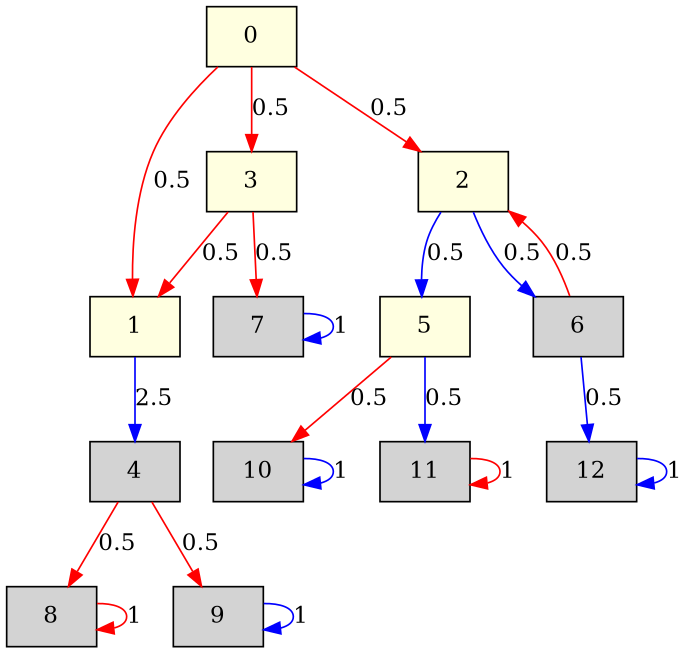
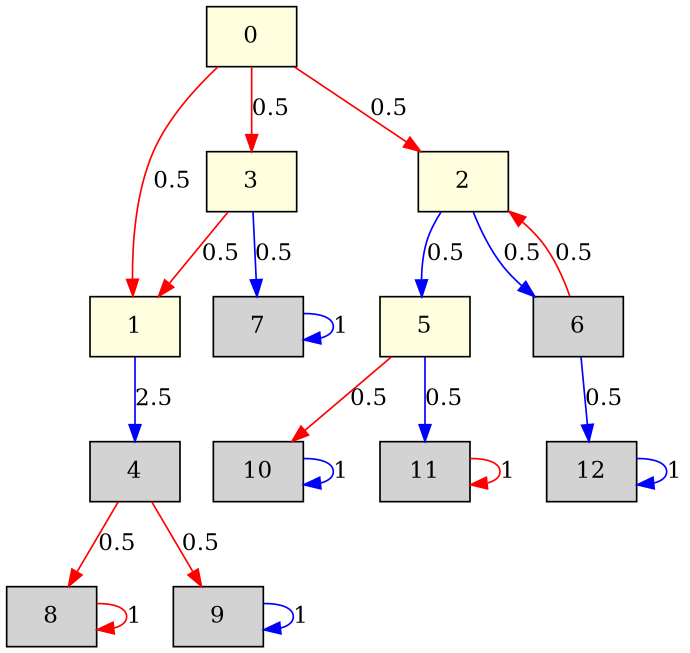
edge "3" -> "7": color red -> blue
